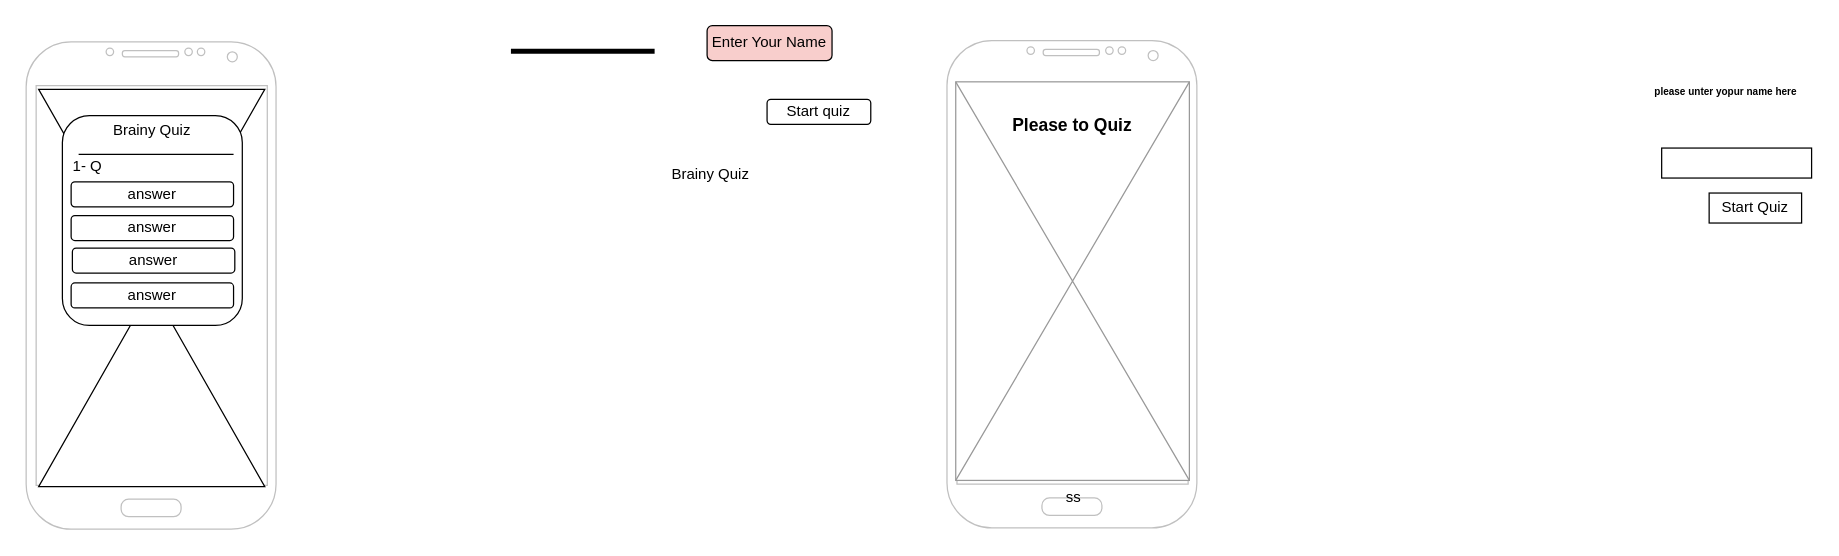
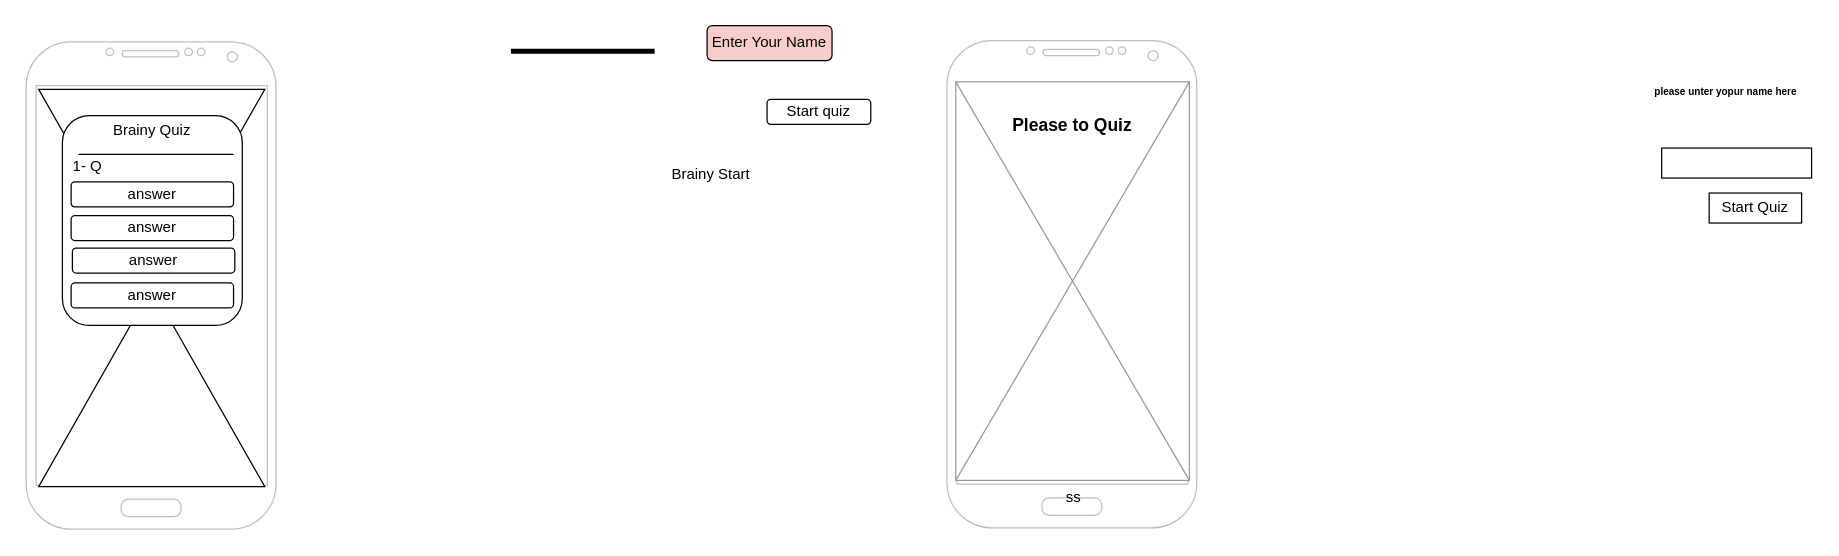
node "Brainy Quiz": label "Brainy Quiz" -> "Brainy Start"
